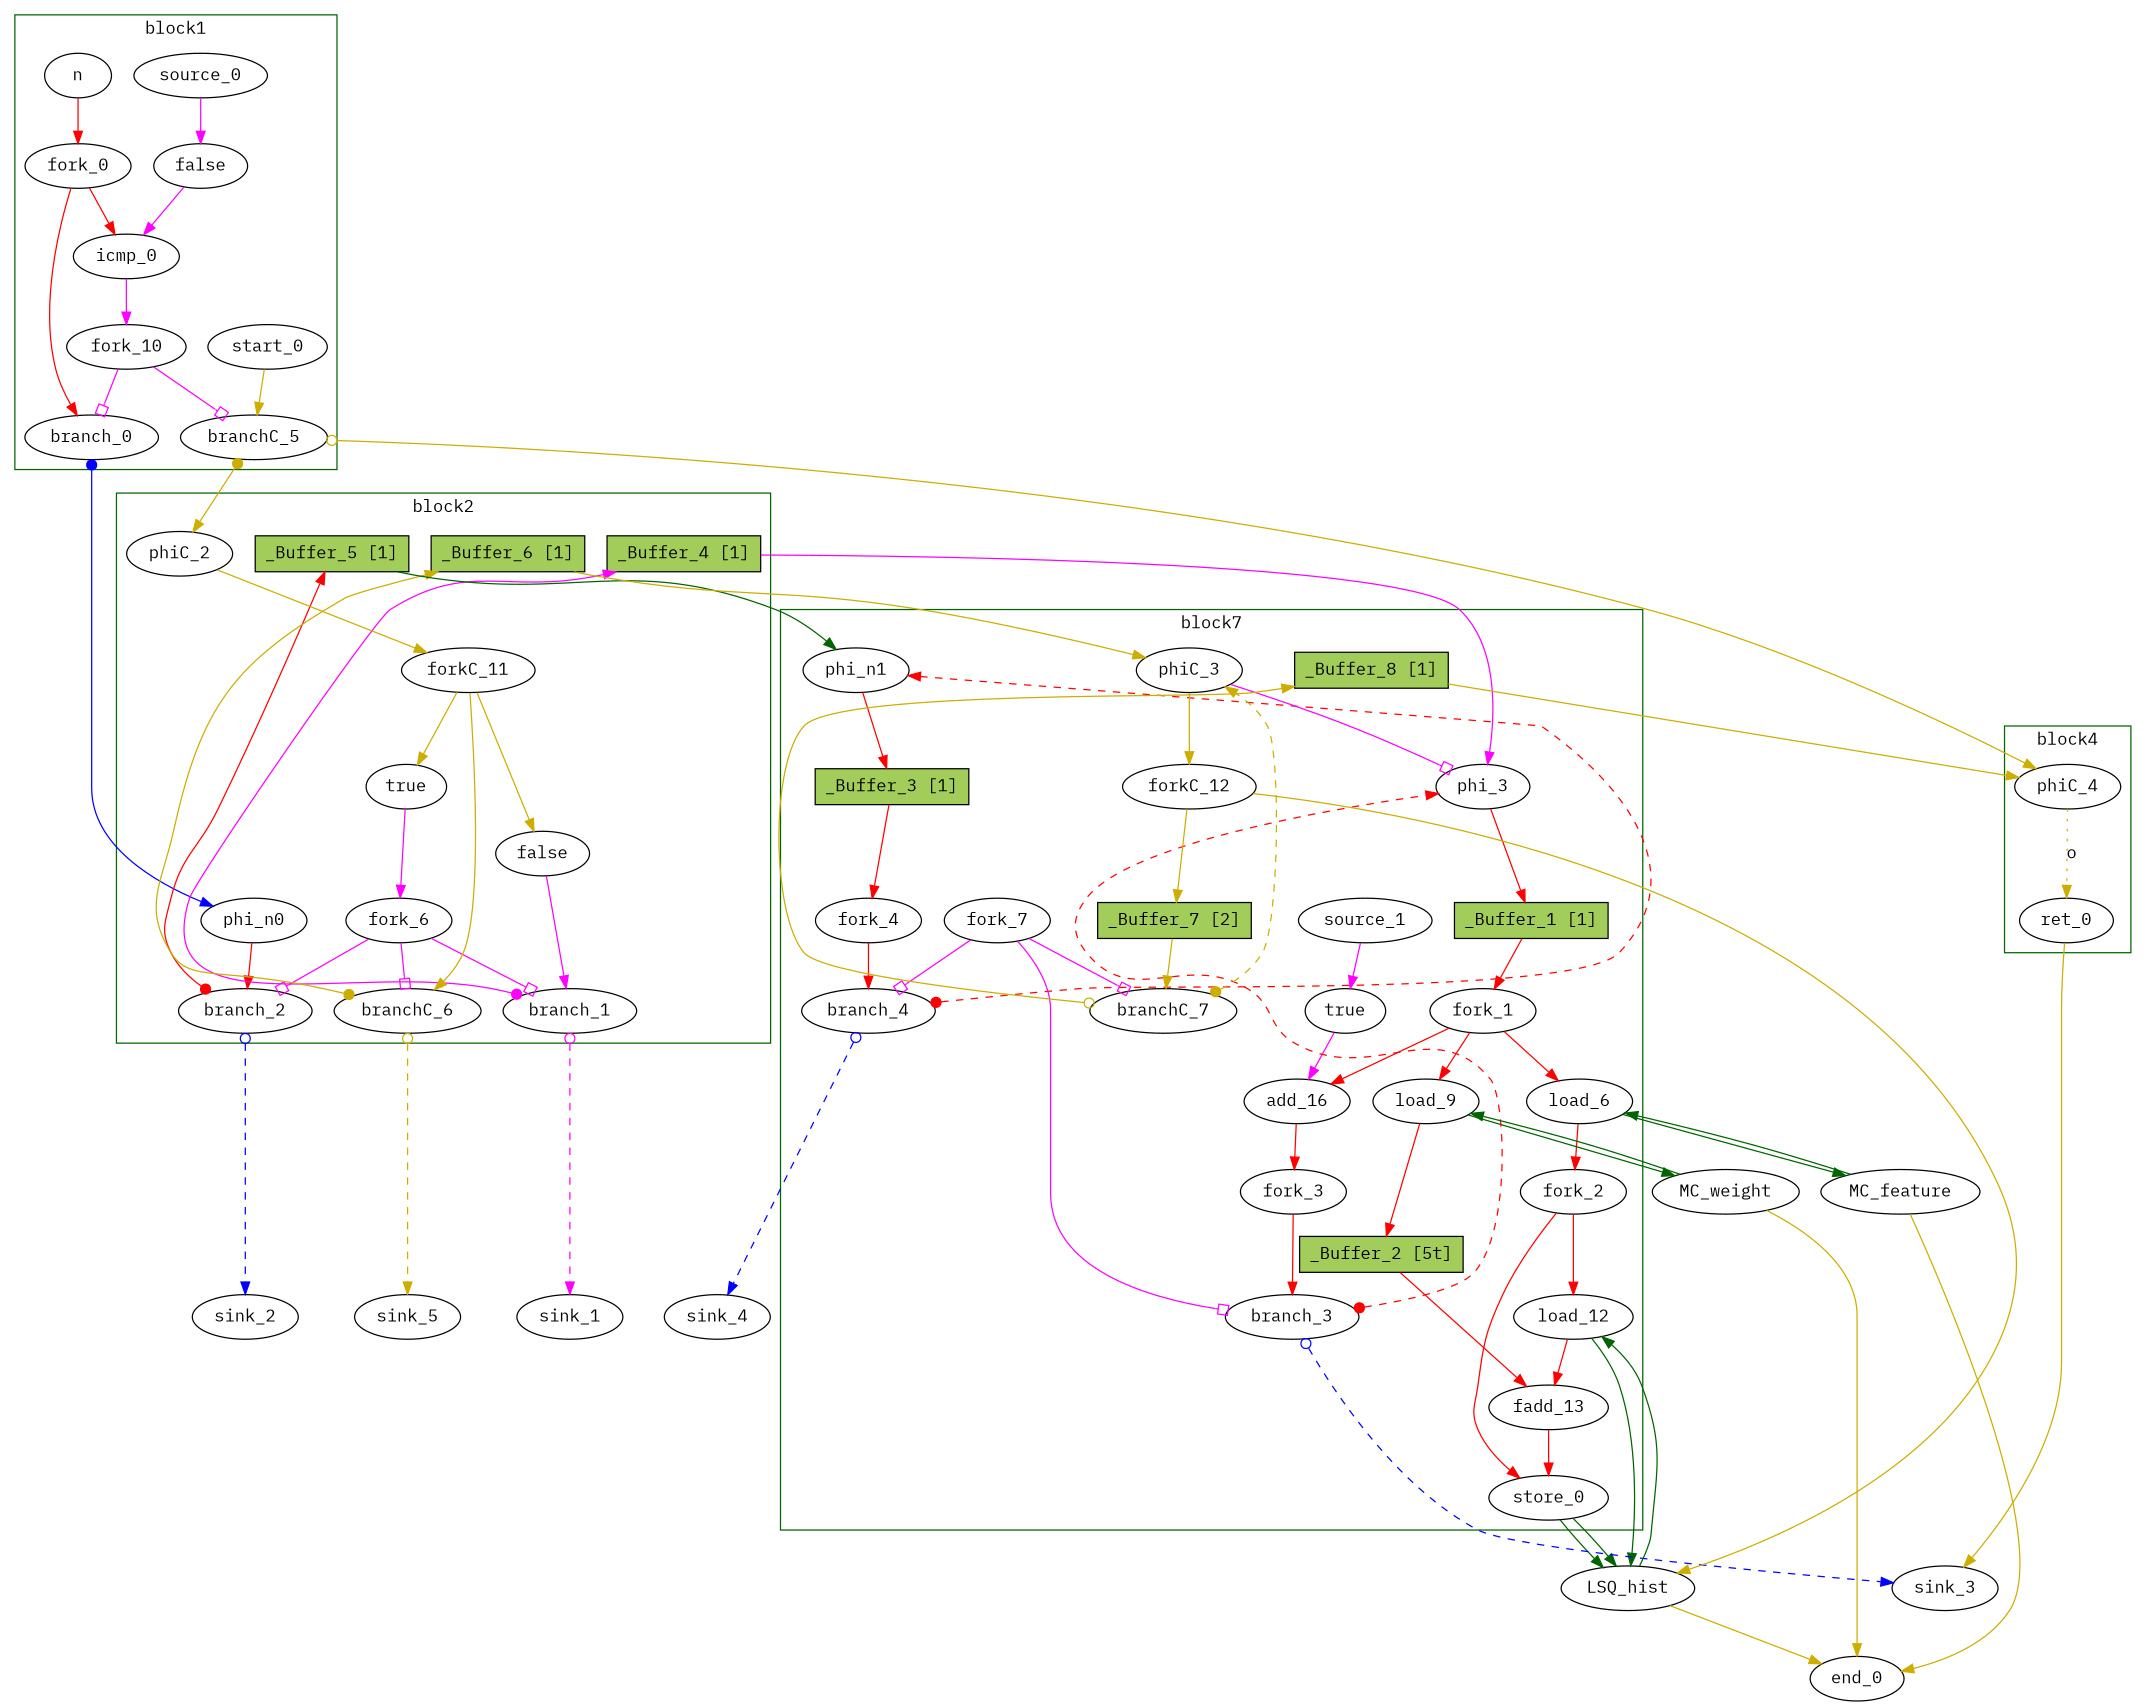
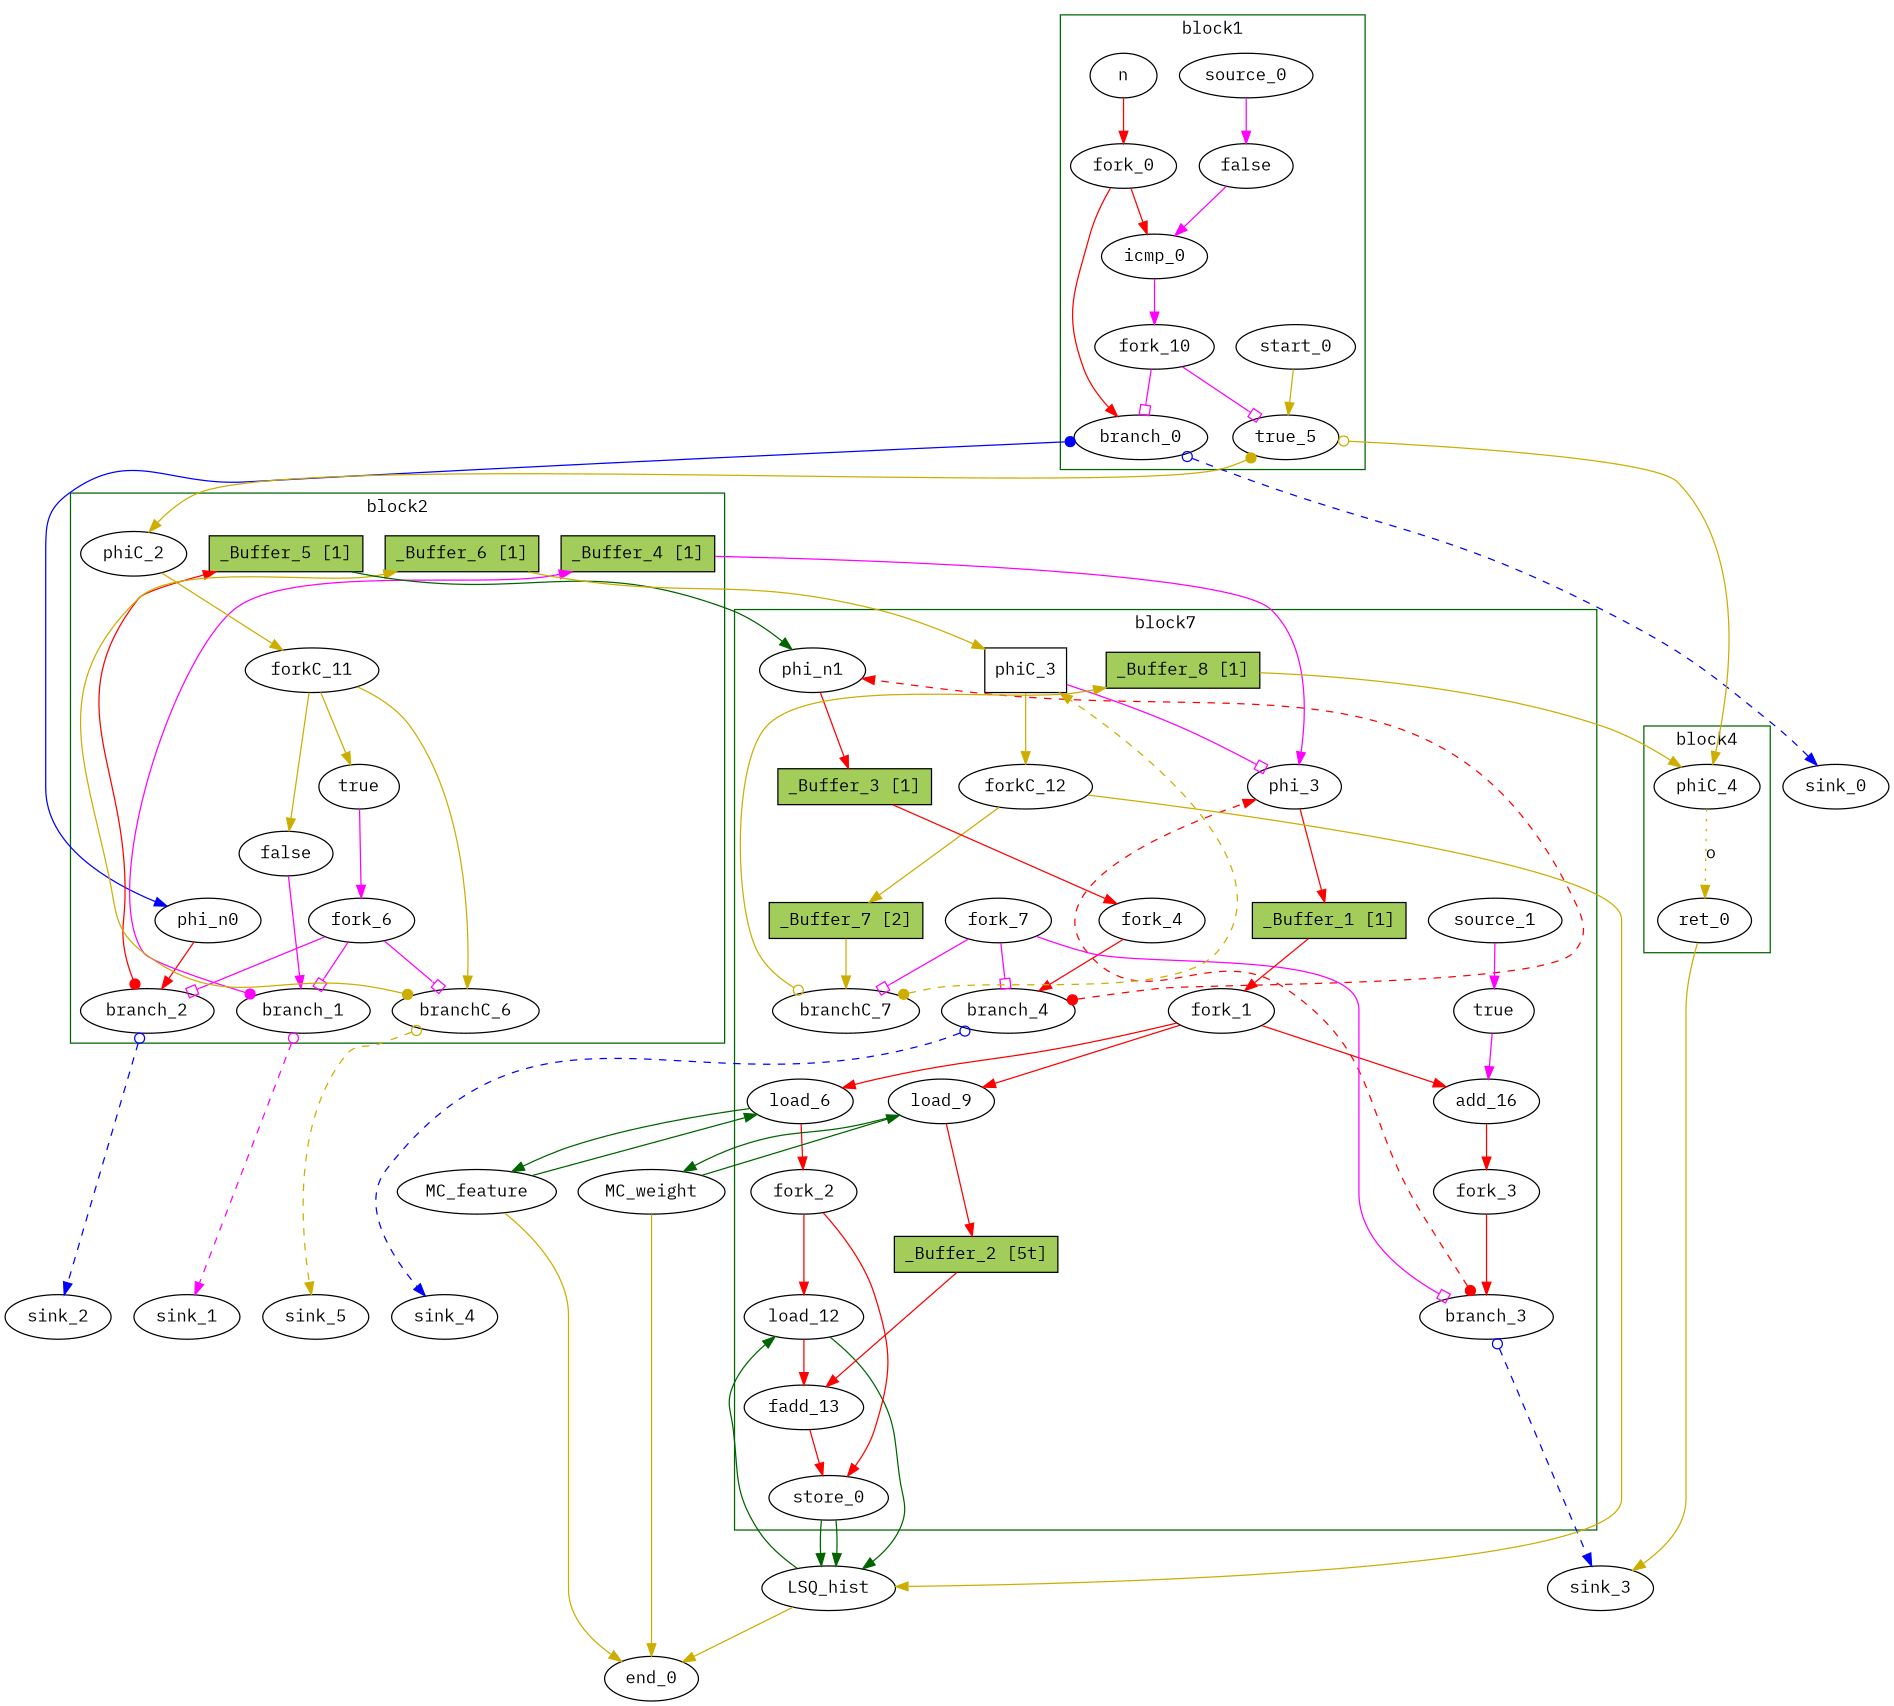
node "branchC_5": label "branchC_5" -> "true_5"
node "phiC_3": shape ellipse -> box
node "sink_0": added
